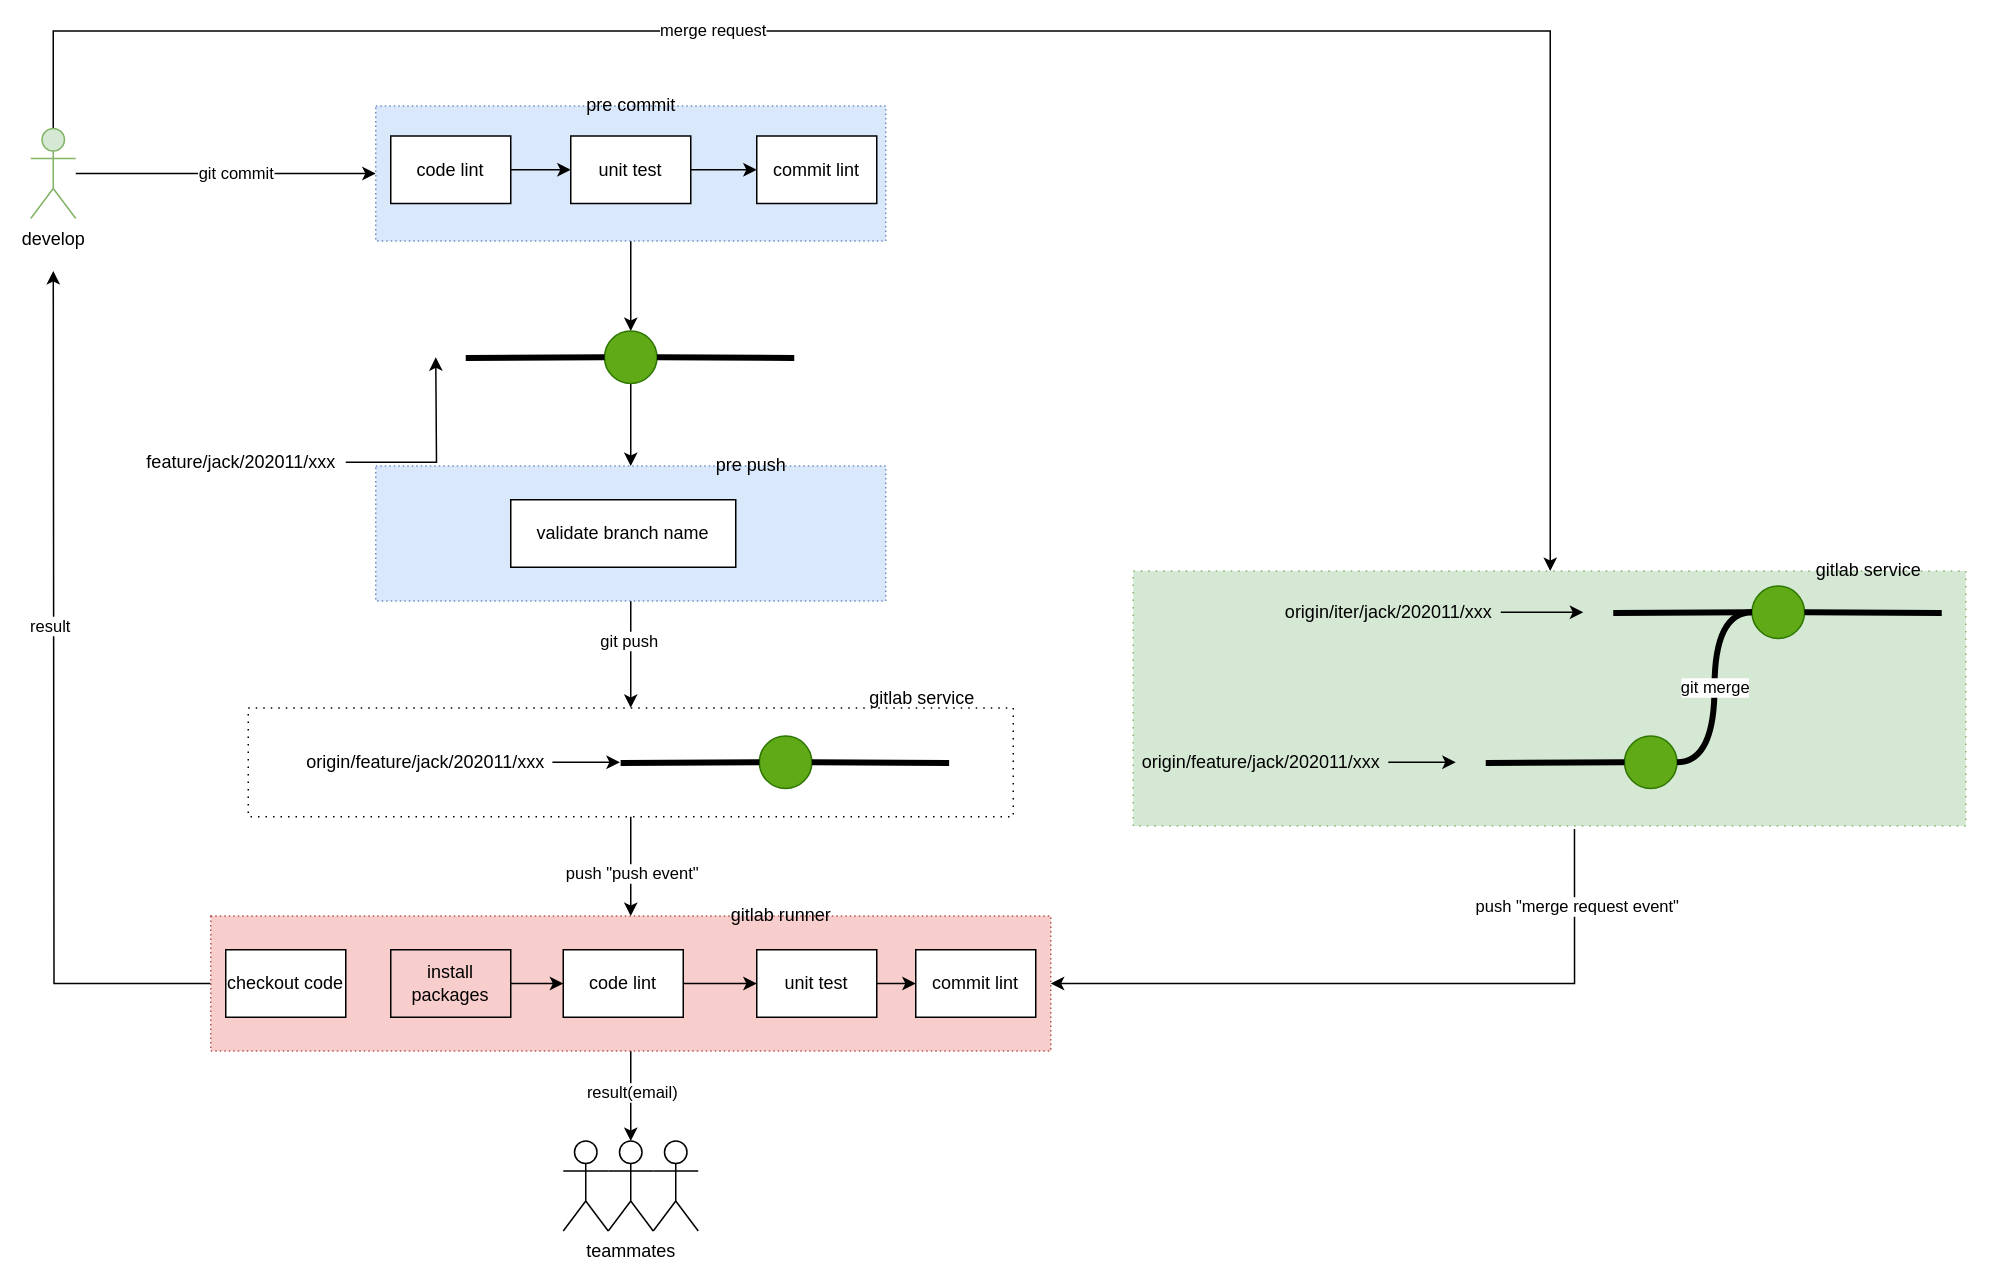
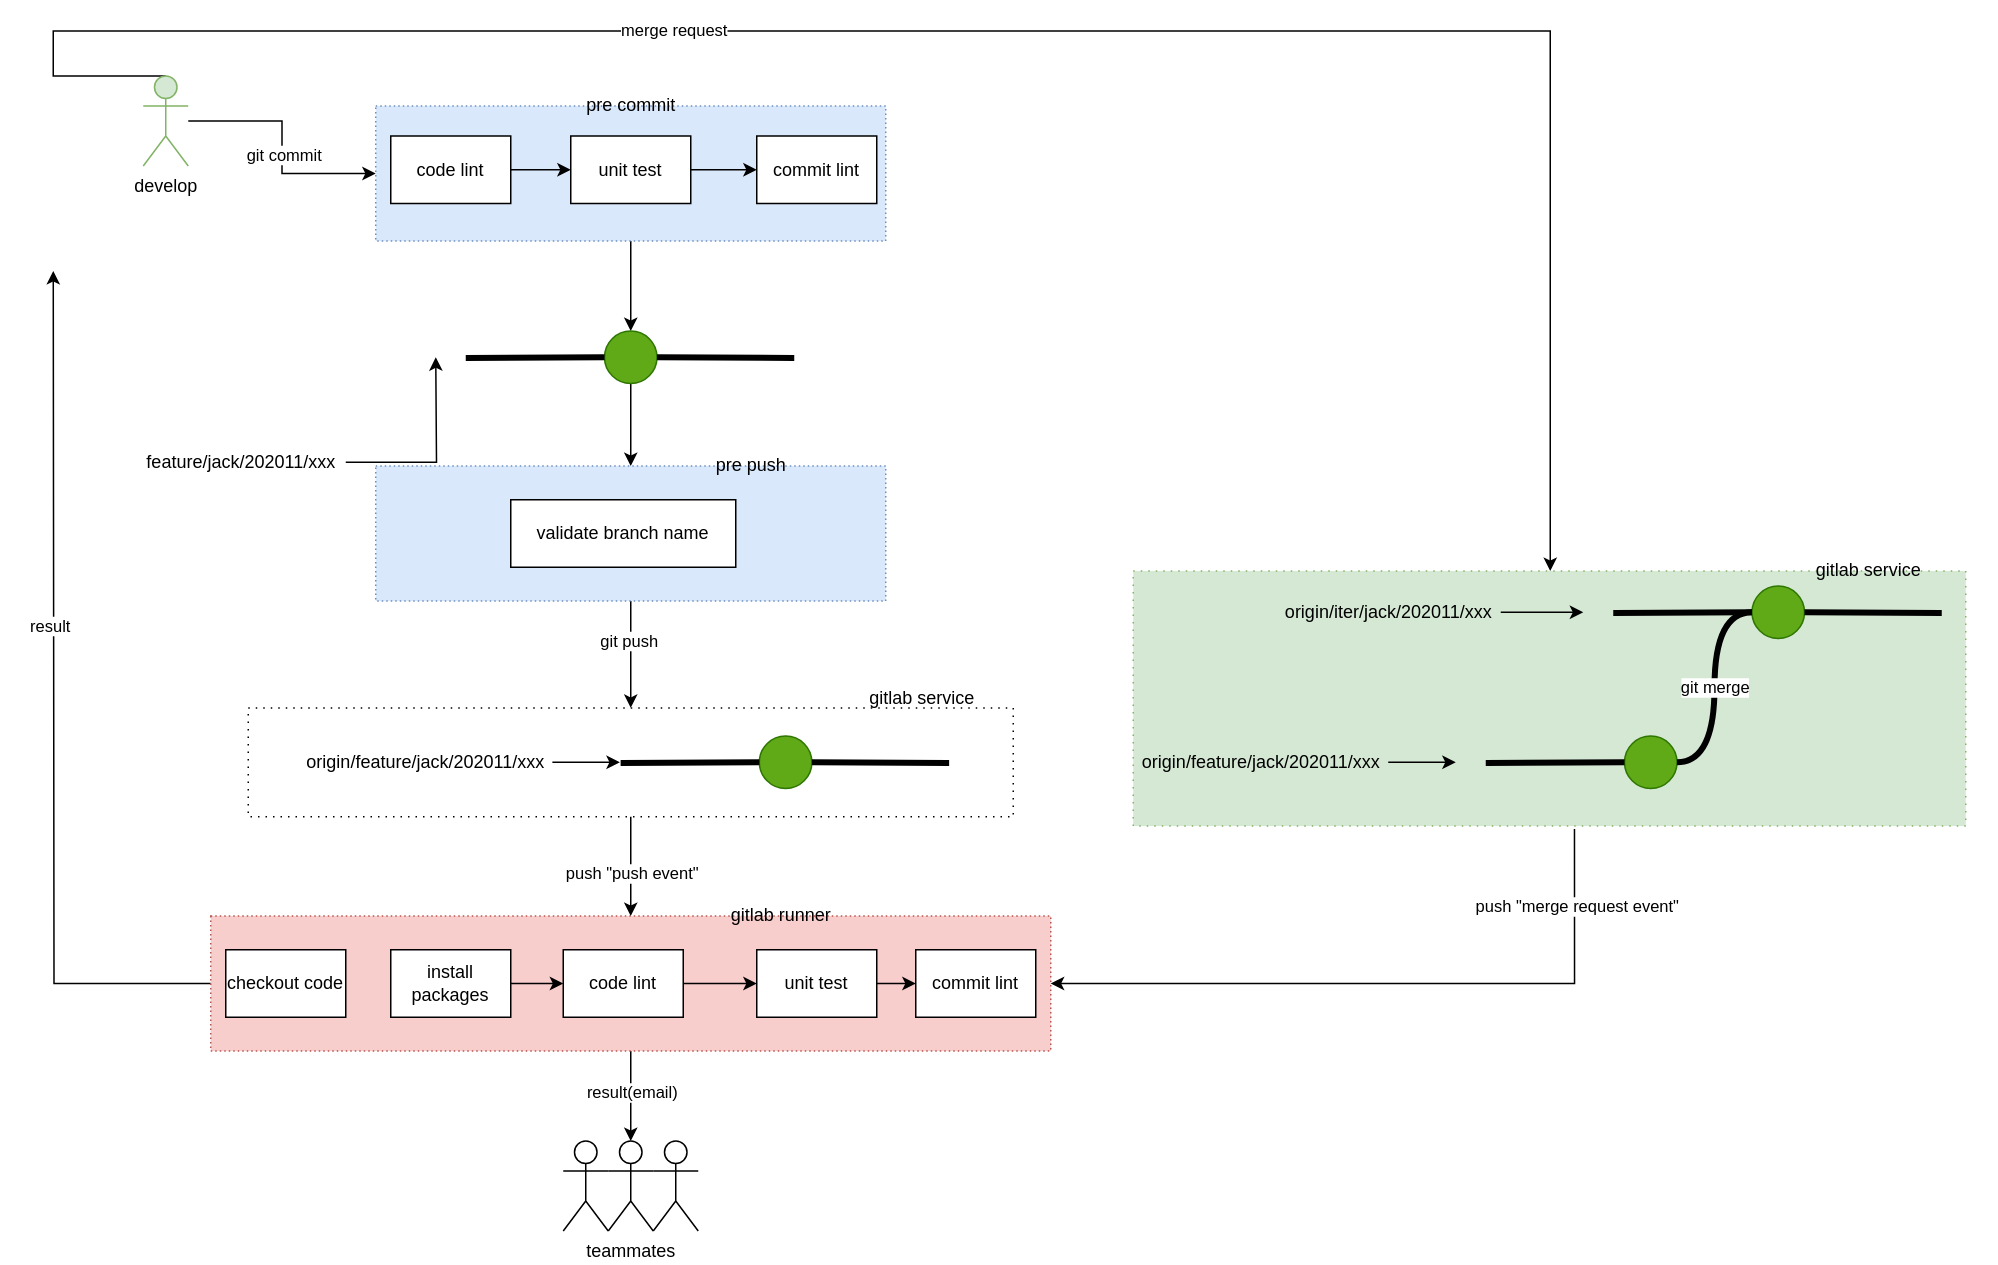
node "develop": moved (53, 173) -> (166, 121)
node "install packages": fillcolor #f8cecc -> #ffffff
